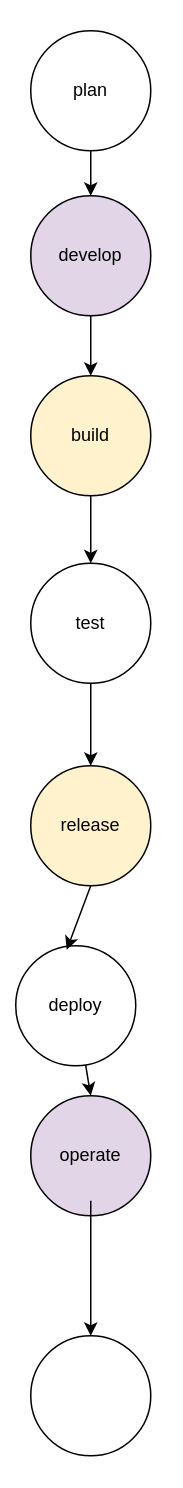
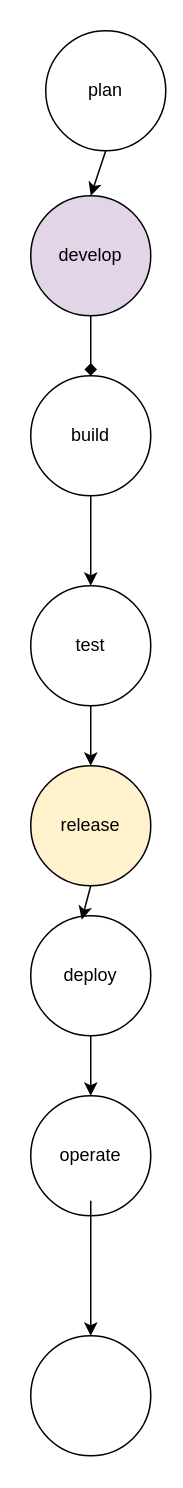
node "plan": moved (91, 91) -> (106, 91)
edge "develop" -> "build": arrowhead classic -> diamond
node "build": fillcolor #fff2cc -> #ffffff
node "test": moved (91, 623) -> (91, 646)
node "deploy": moved (76, 1006) -> (91, 976)
node "operate": fillcolor #e1d5e7 -> #ffffff
